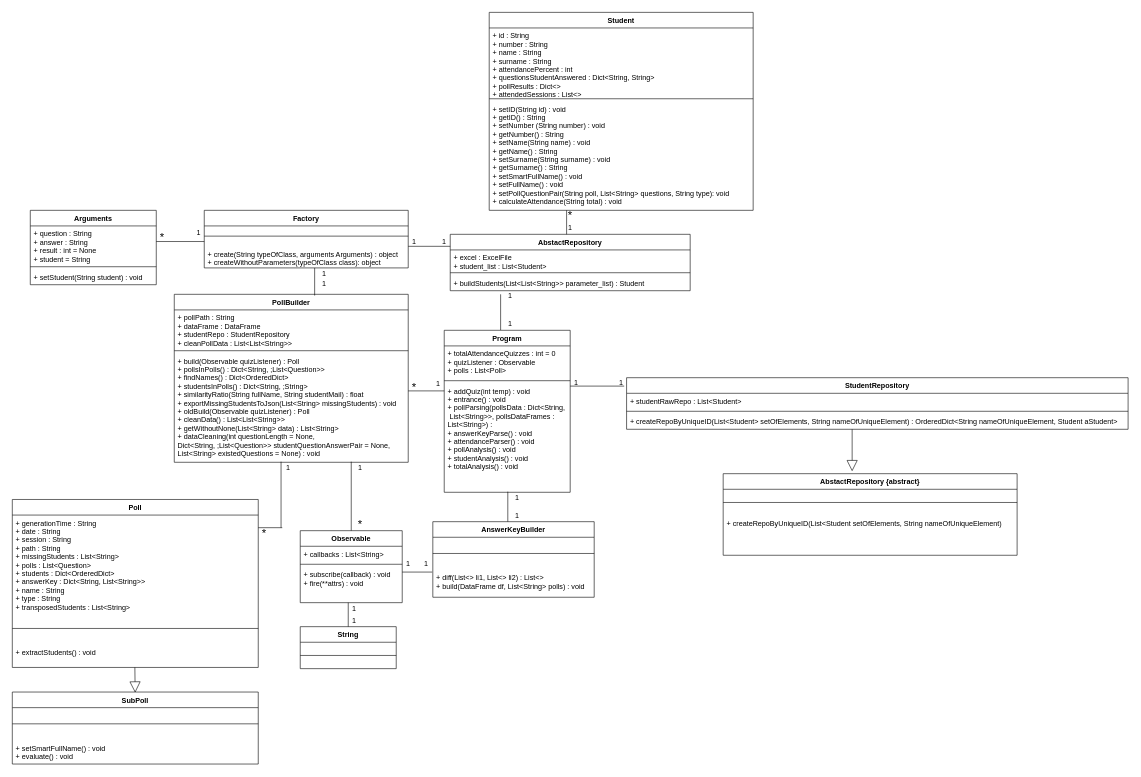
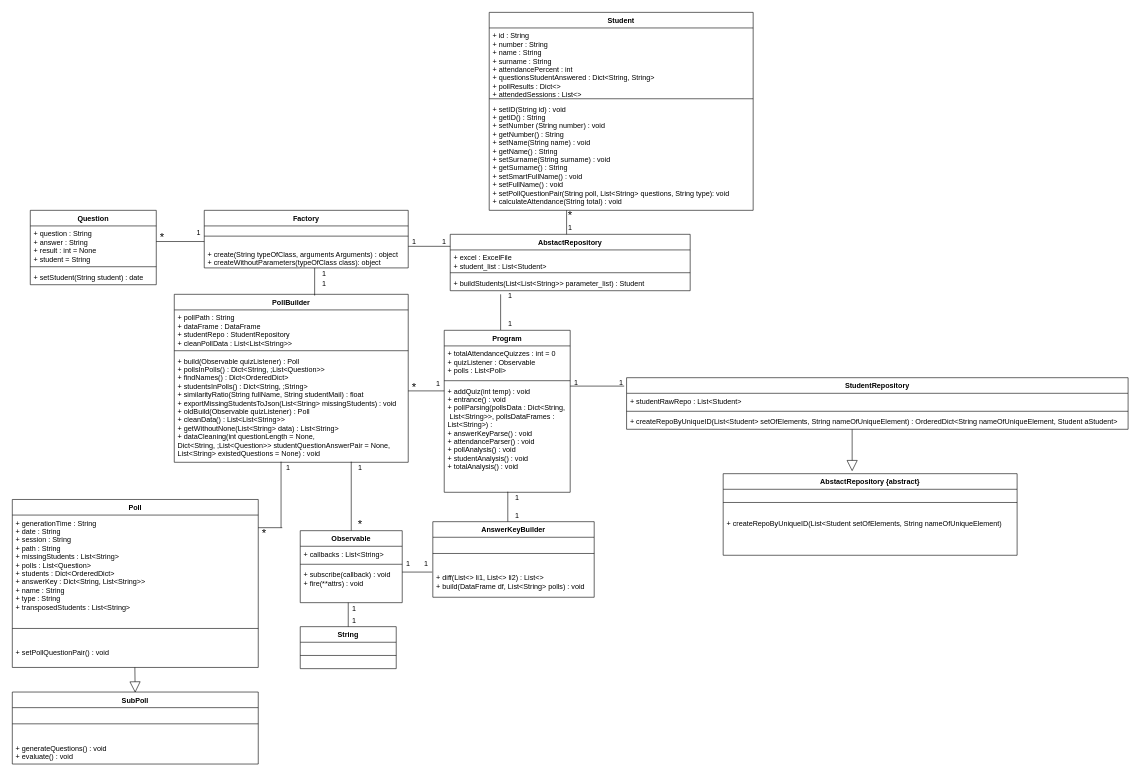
node "Arguments": label "Arguments" -> "Question"
node "+ setStudent(String student) : void": label "+ setStudent(String student) : void" -> "+ setStudent(String student) : date"
node "+ extractStudents() : void": label "+ extractStudents() : void" -> "+ setPollQuestionPair() : void"
node "+ setSmartFullName() : void + evaluate() : void": label "+ setSmartFullName() : void + evaluate() : void" -> "+ generateQuestions() : void + evaluate() : void"
